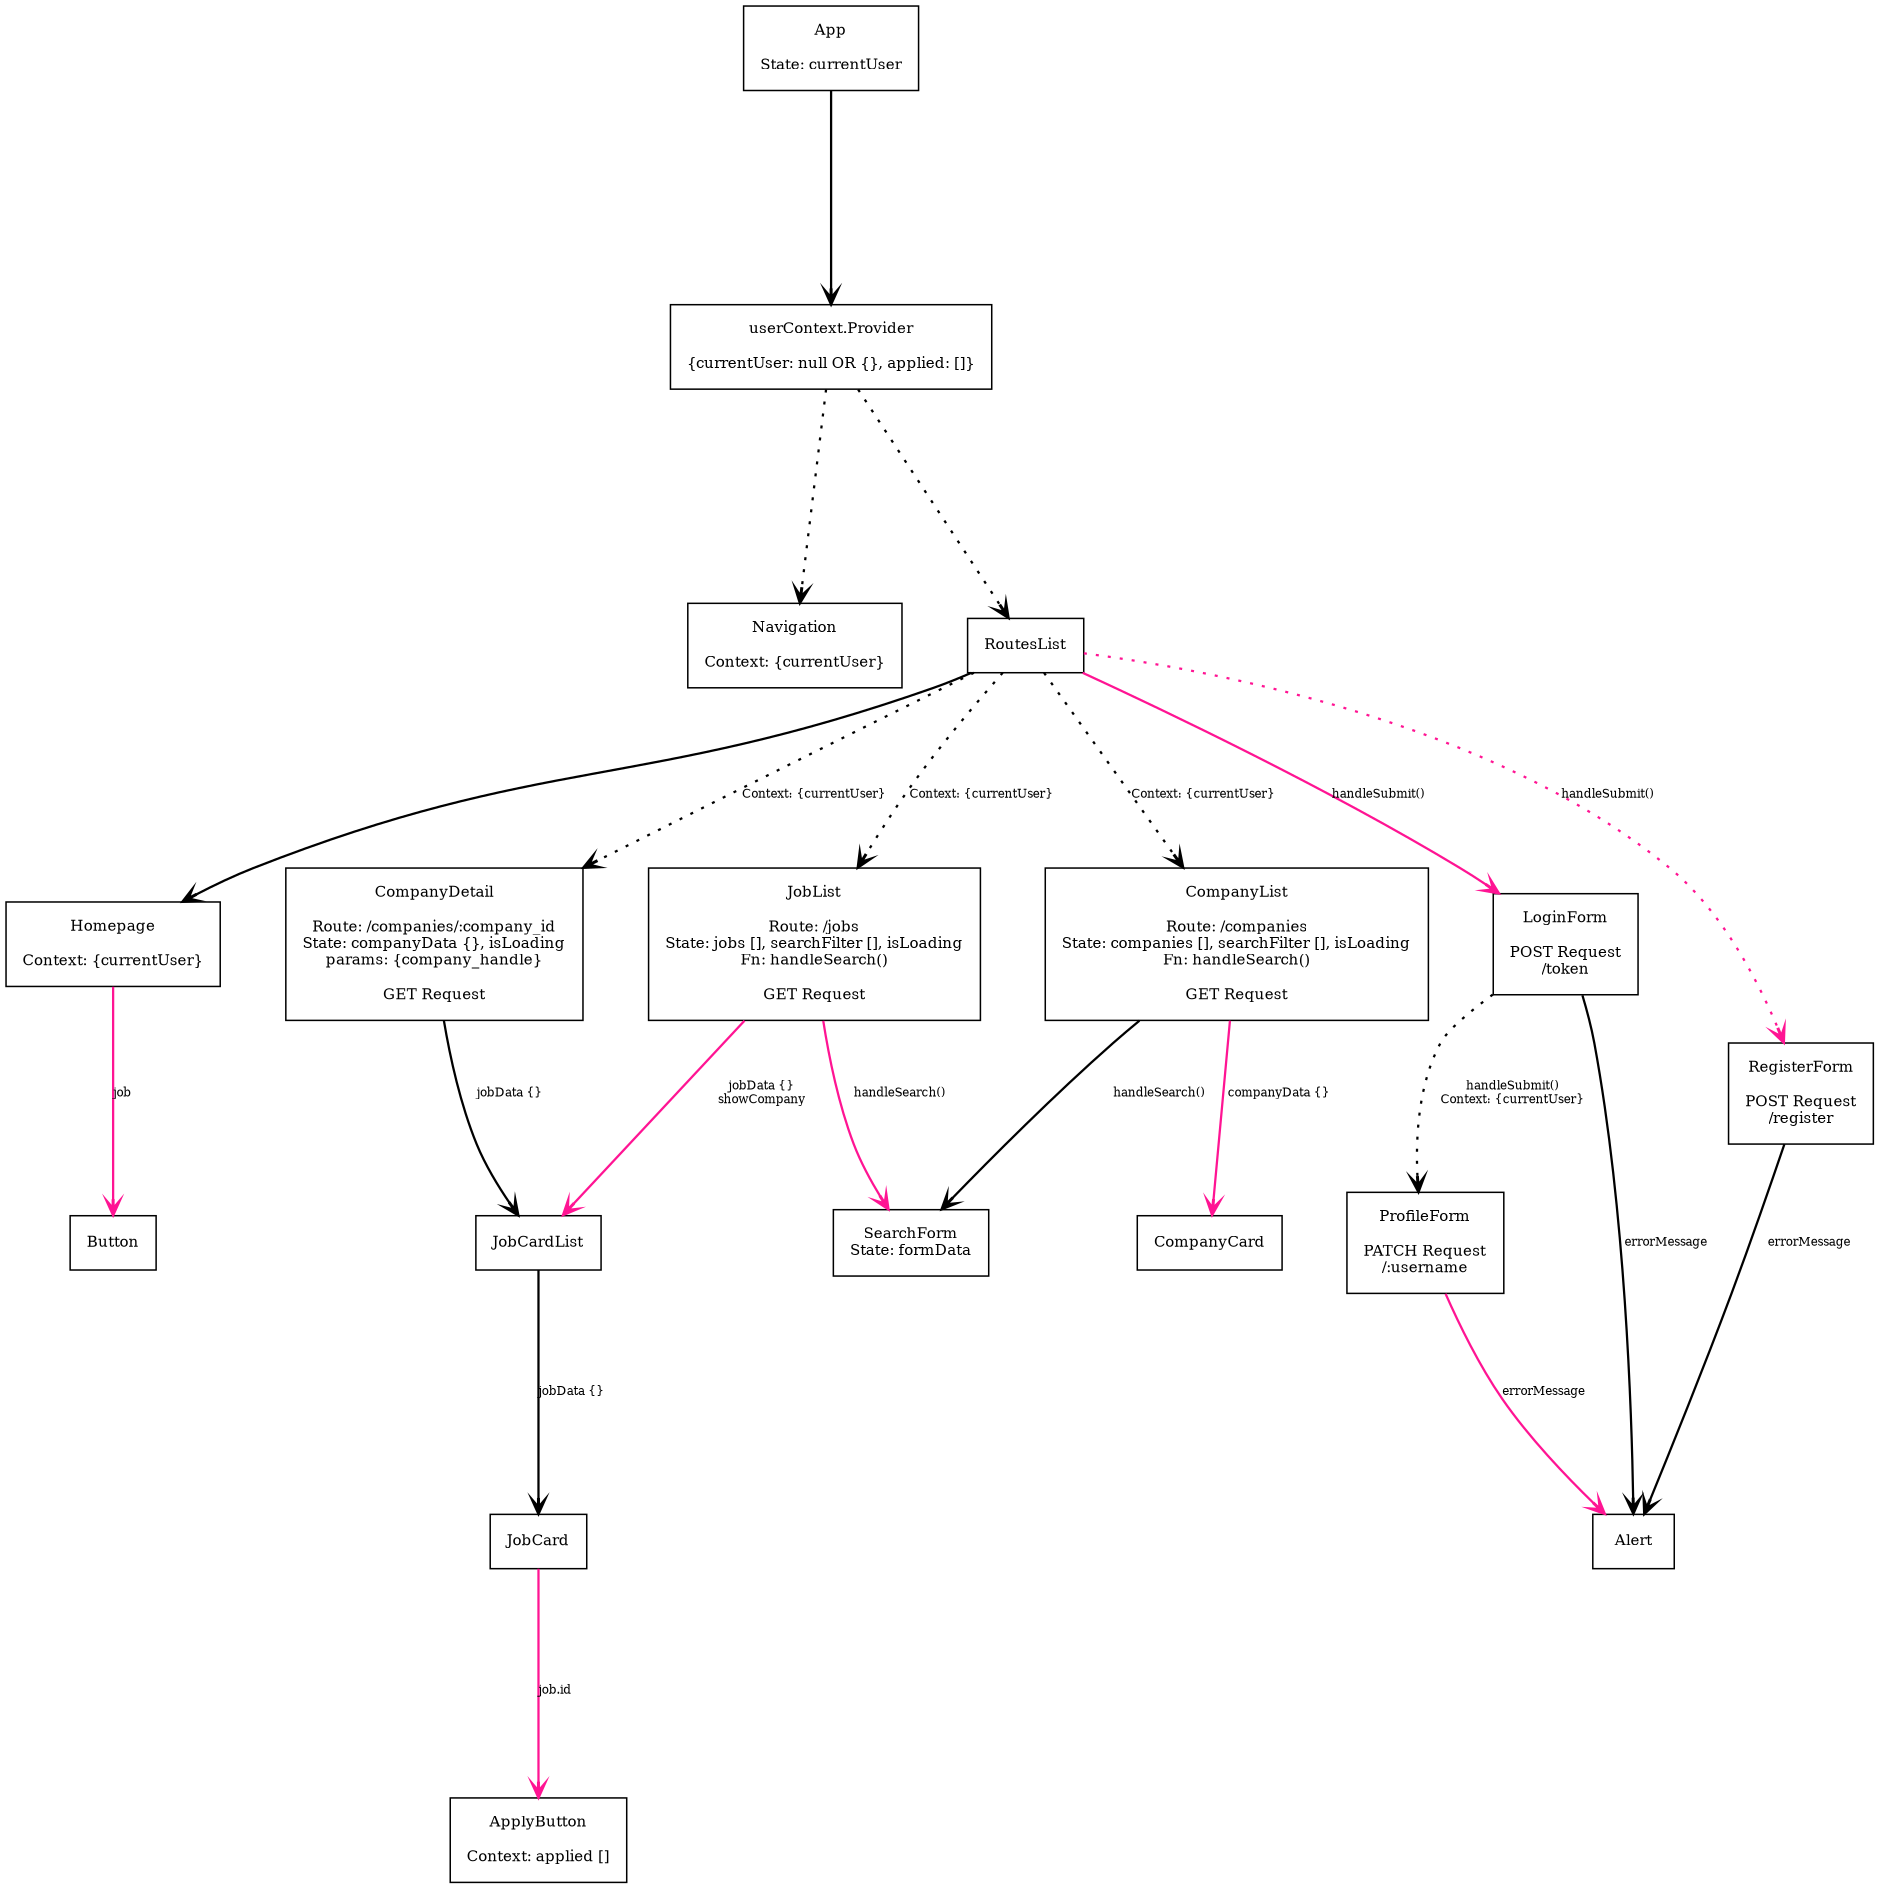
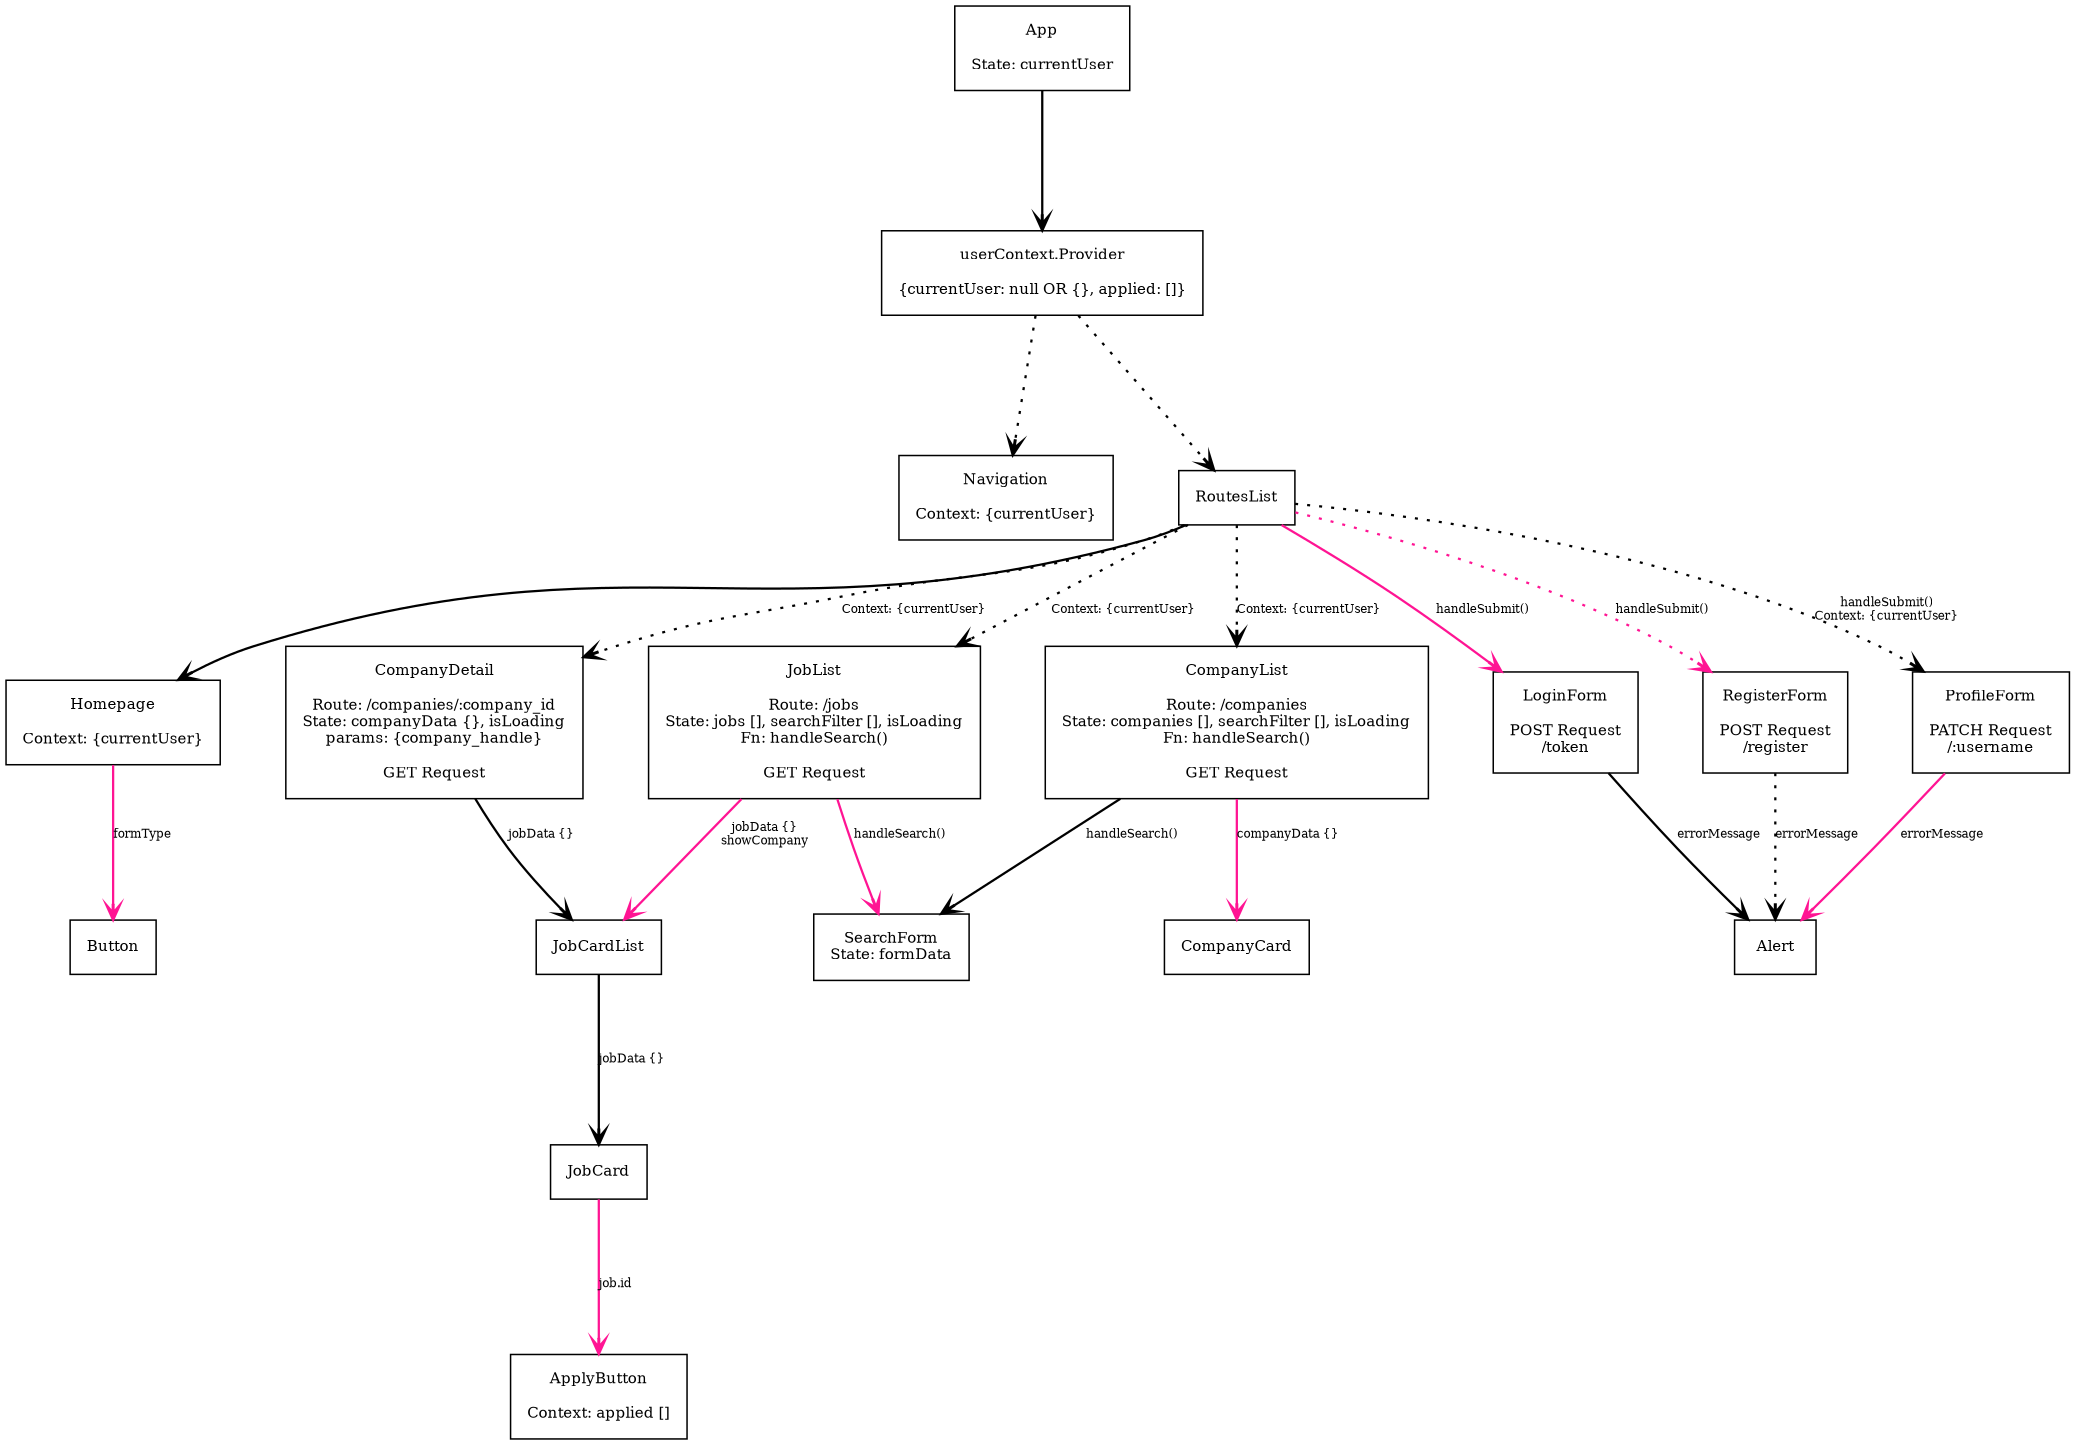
edge "LoginForm POST Request /token" -> "ProfileForm PATCH Request /:username": now "RoutesList" -> "ProfileForm PATCH Request /:username"
edge "Homepage Context: {currentUser}" -> "Button": label "job" -> "formType"
edge "RegisterForm POST Request /register" -> "Alert": style bold -> dotted
